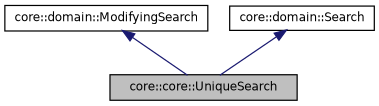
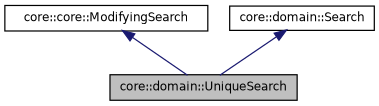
node "core::domain::ModifyingSearch": label "core::domain::ModifyingSearch" -> "core::core::ModifyingSearch"
node "core::core::UniqueSearch": label "core::core::UniqueSearch" -> "core::domain::UniqueSearch"
